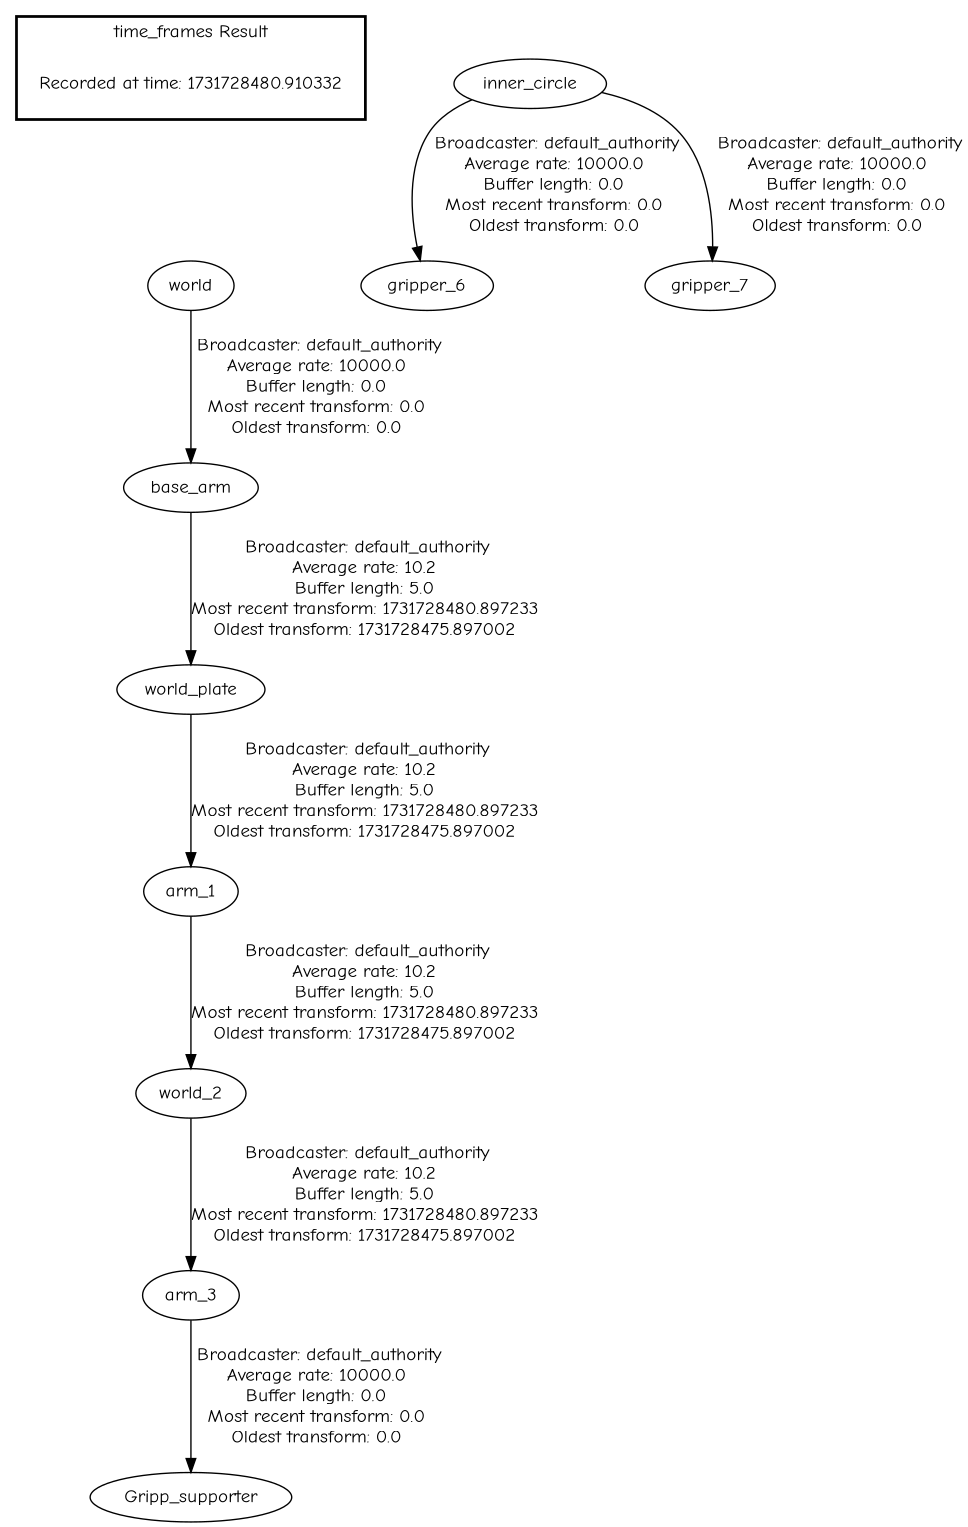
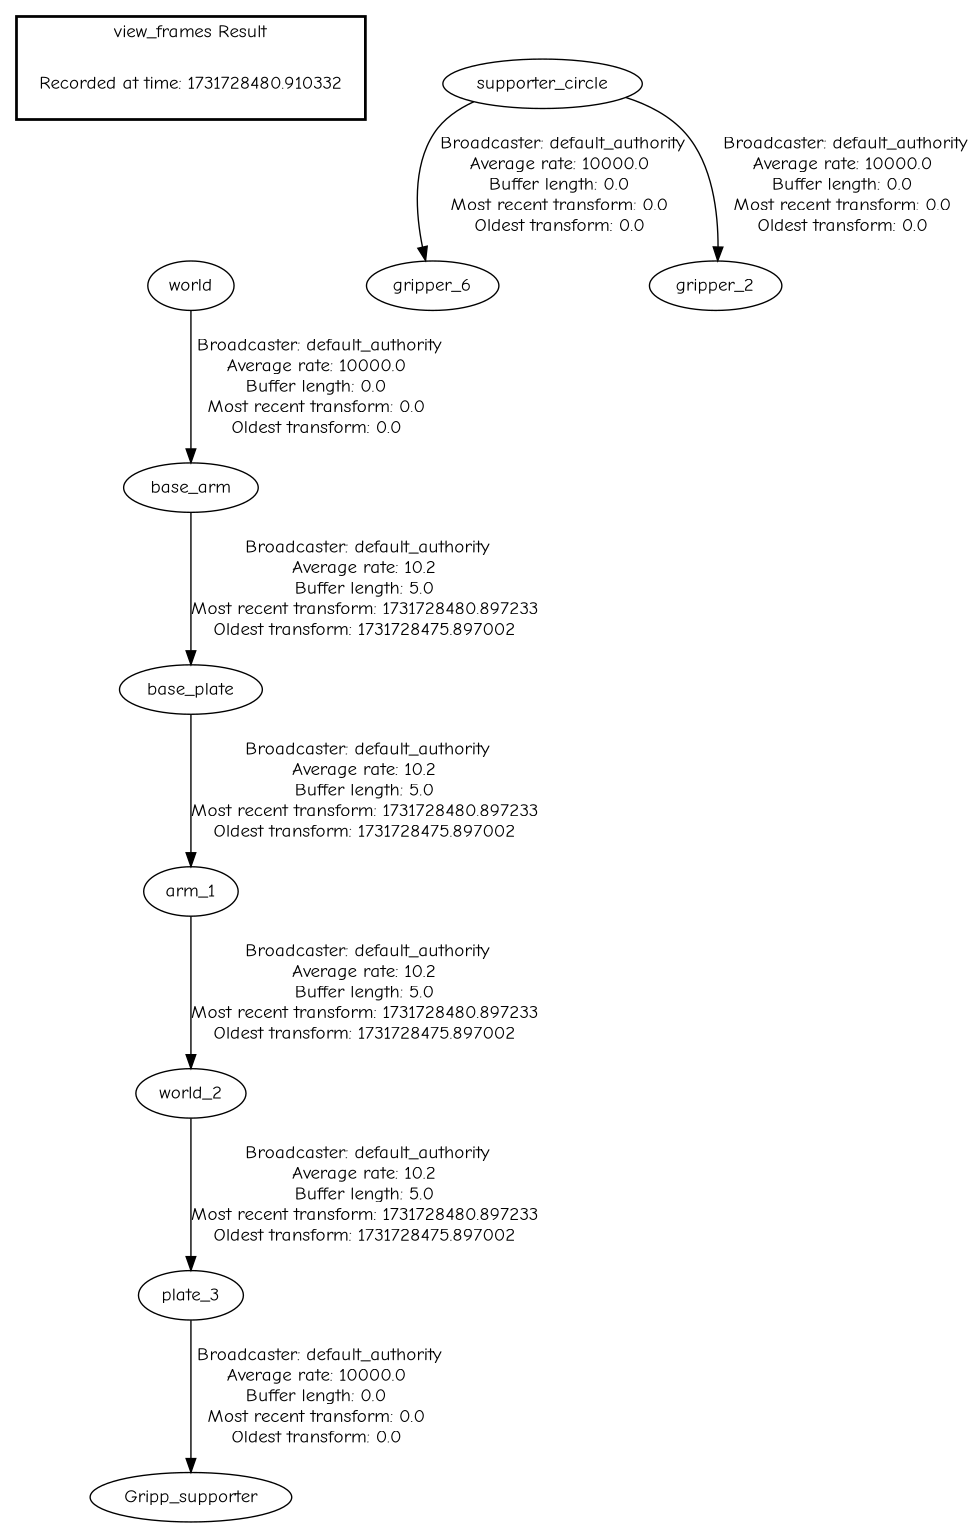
cluster "time_frames Result": label "time_frames Result" -> "view_frames Result"
node "inner_circle": label "inner_circle" -> "supporter_circle"
node "gripper_7": label "gripper_7" -> "gripper_2"
node "world_plate": label "world_plate" -> "base_plate"
node "arm_3": label "arm_3" -> "plate_3"
